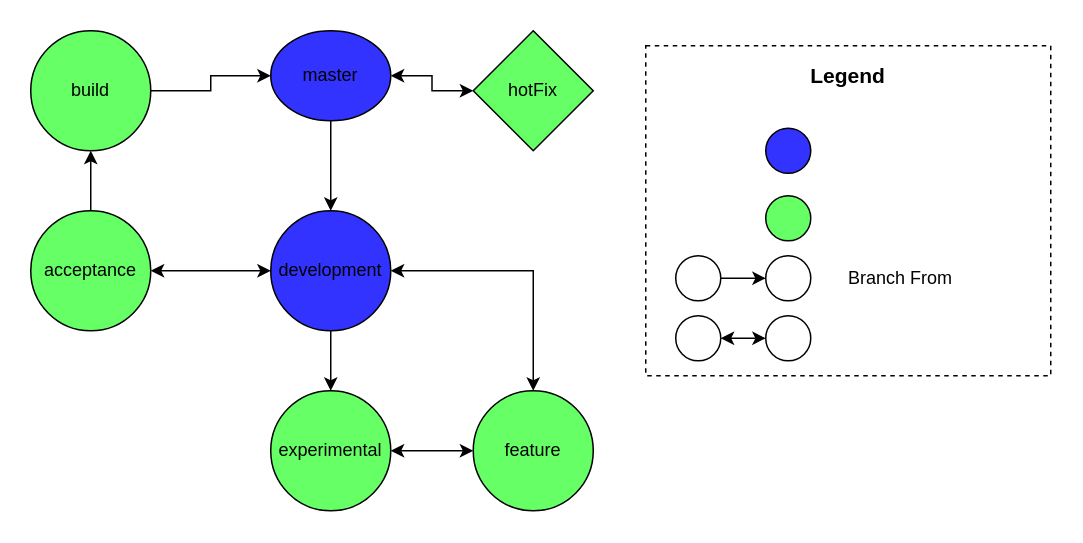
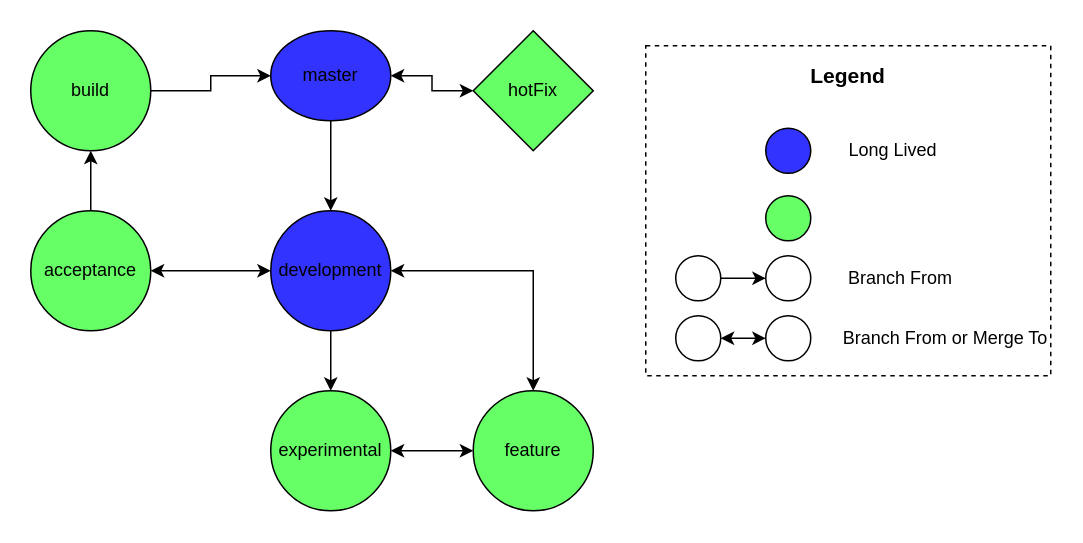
node "Long Lived": added
node "Branch From or Merge To": added
